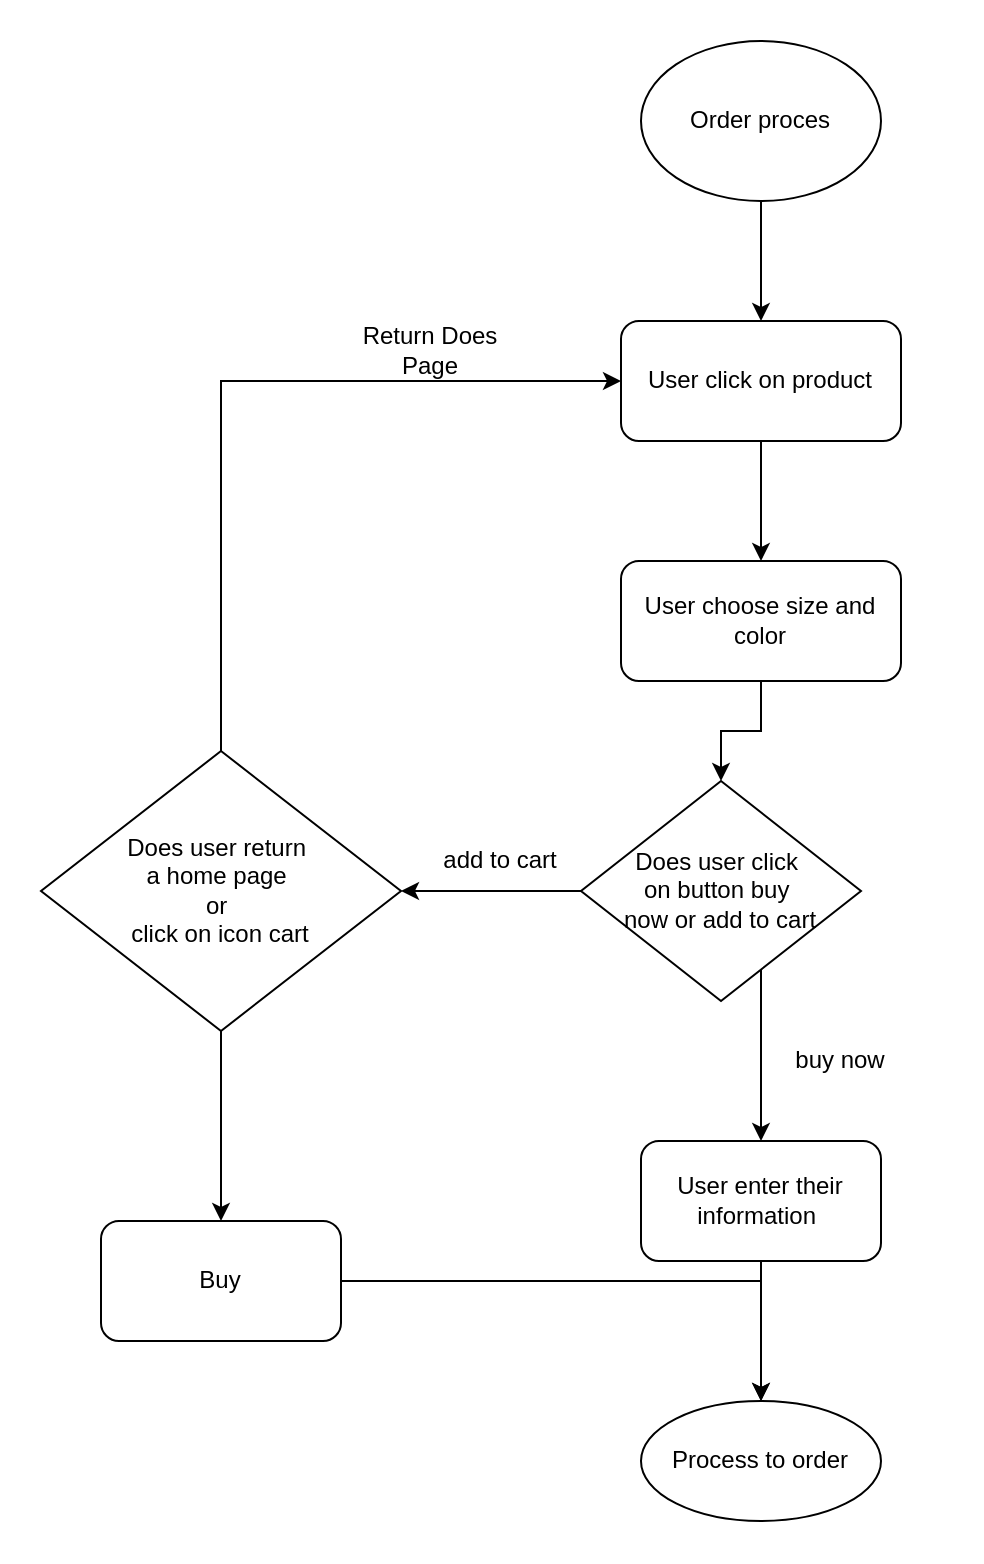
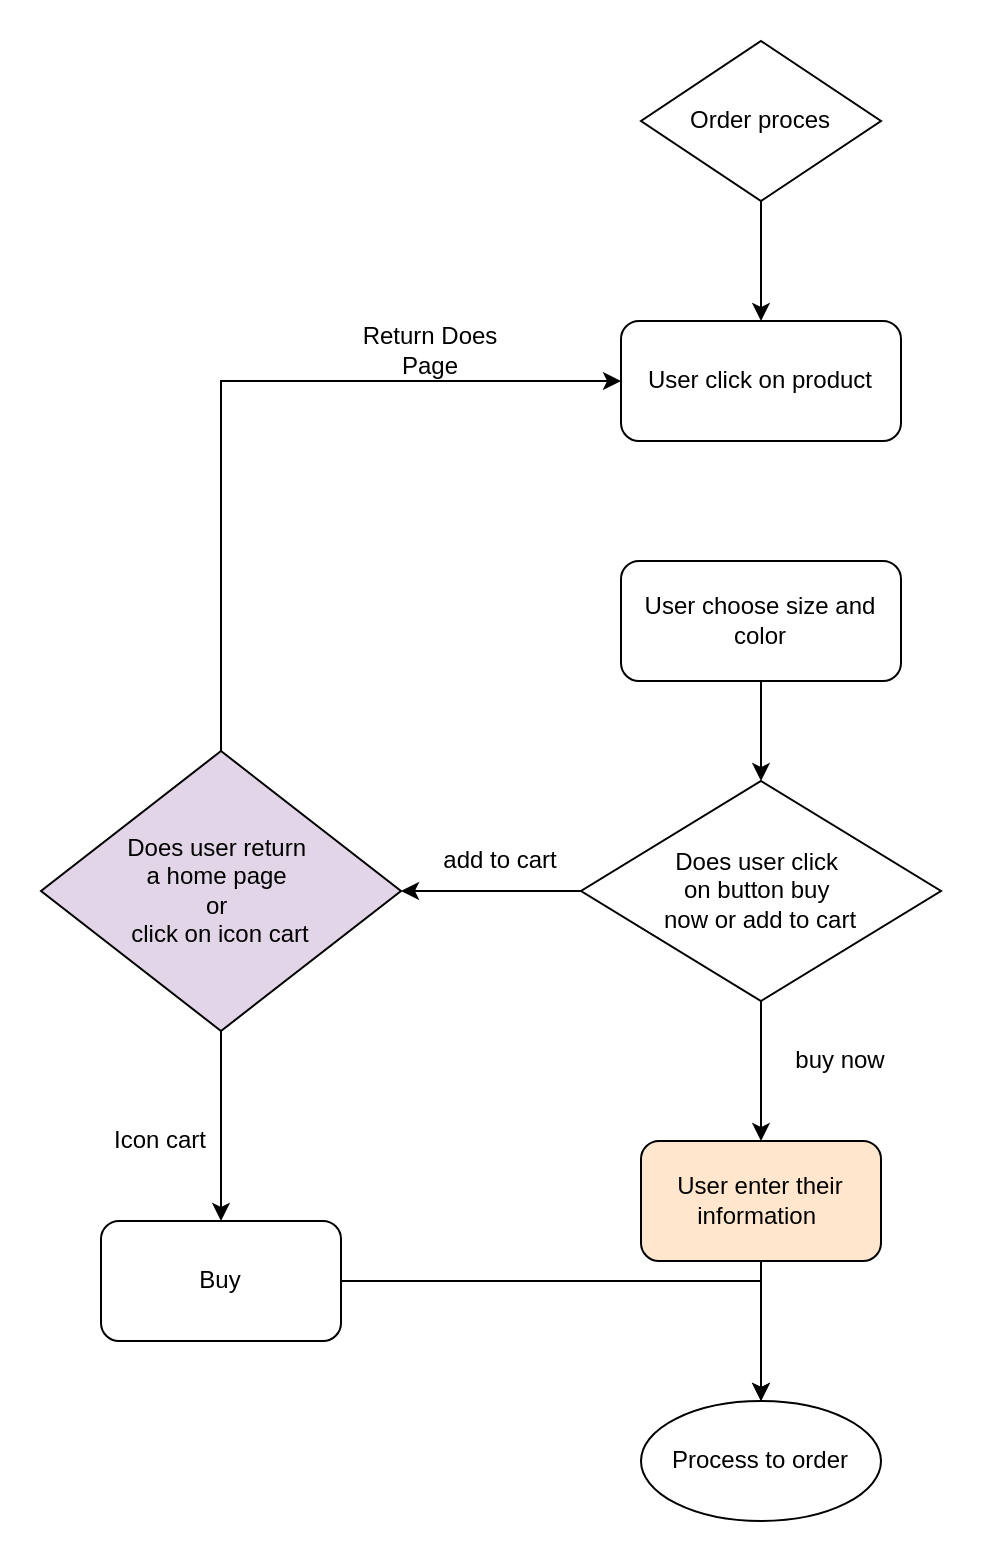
node "Order proces": shape ellipse -> diamond
edge "User click on product" -> "User choose size and color": removed
node "Does user return a home page or click on icon cart": fillcolor #ffffff -> #e1d5e7
node "Does user click on button buy now or add to cart": size 280x220 -> 360x220
node "Icon cart": added
node "User enter their information": fillcolor #ffffff -> #ffe6cc
